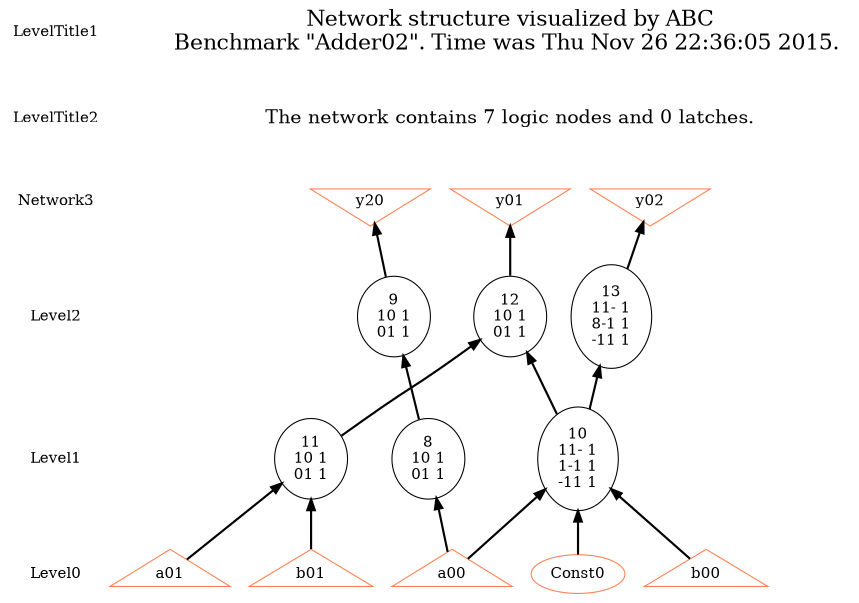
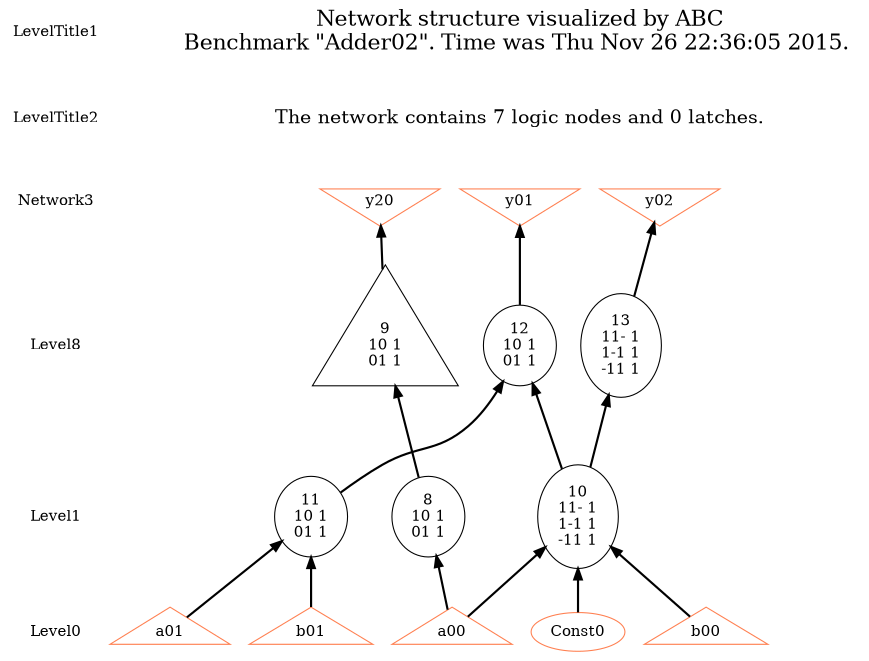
node "Level2": label "Level2" -> "Level8"
node "9 10 1 01 1": shape ellipse -> triangle
node "13 11- 1 8-1 1 -11 1": label "13 11- 1 8-1 1 -11 1" -> "13 11- 1 1-1 1 -11 1"
